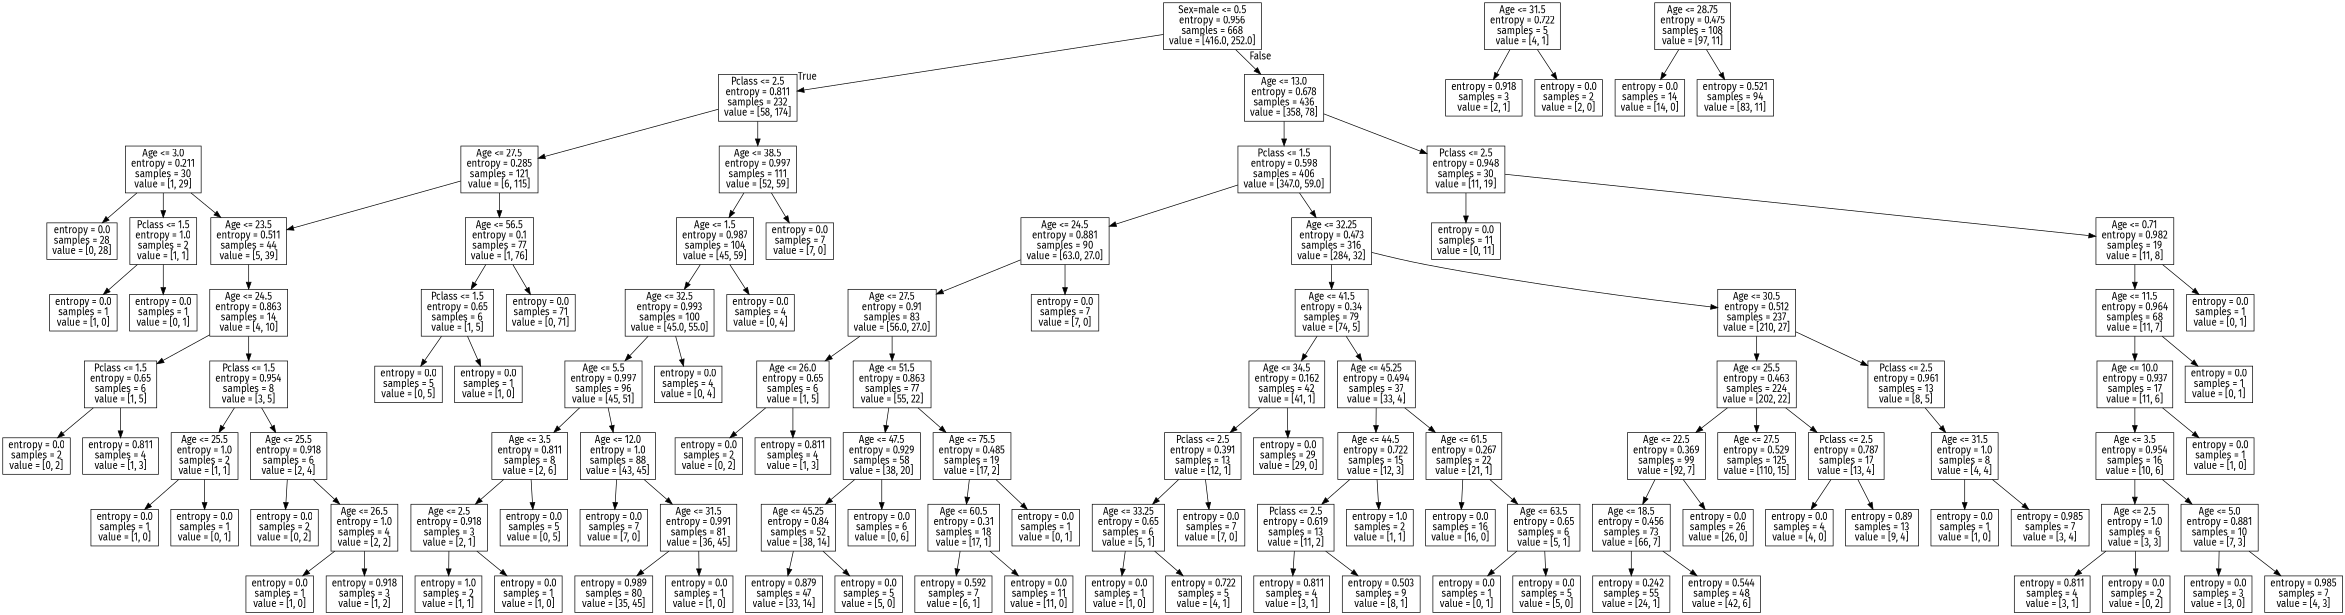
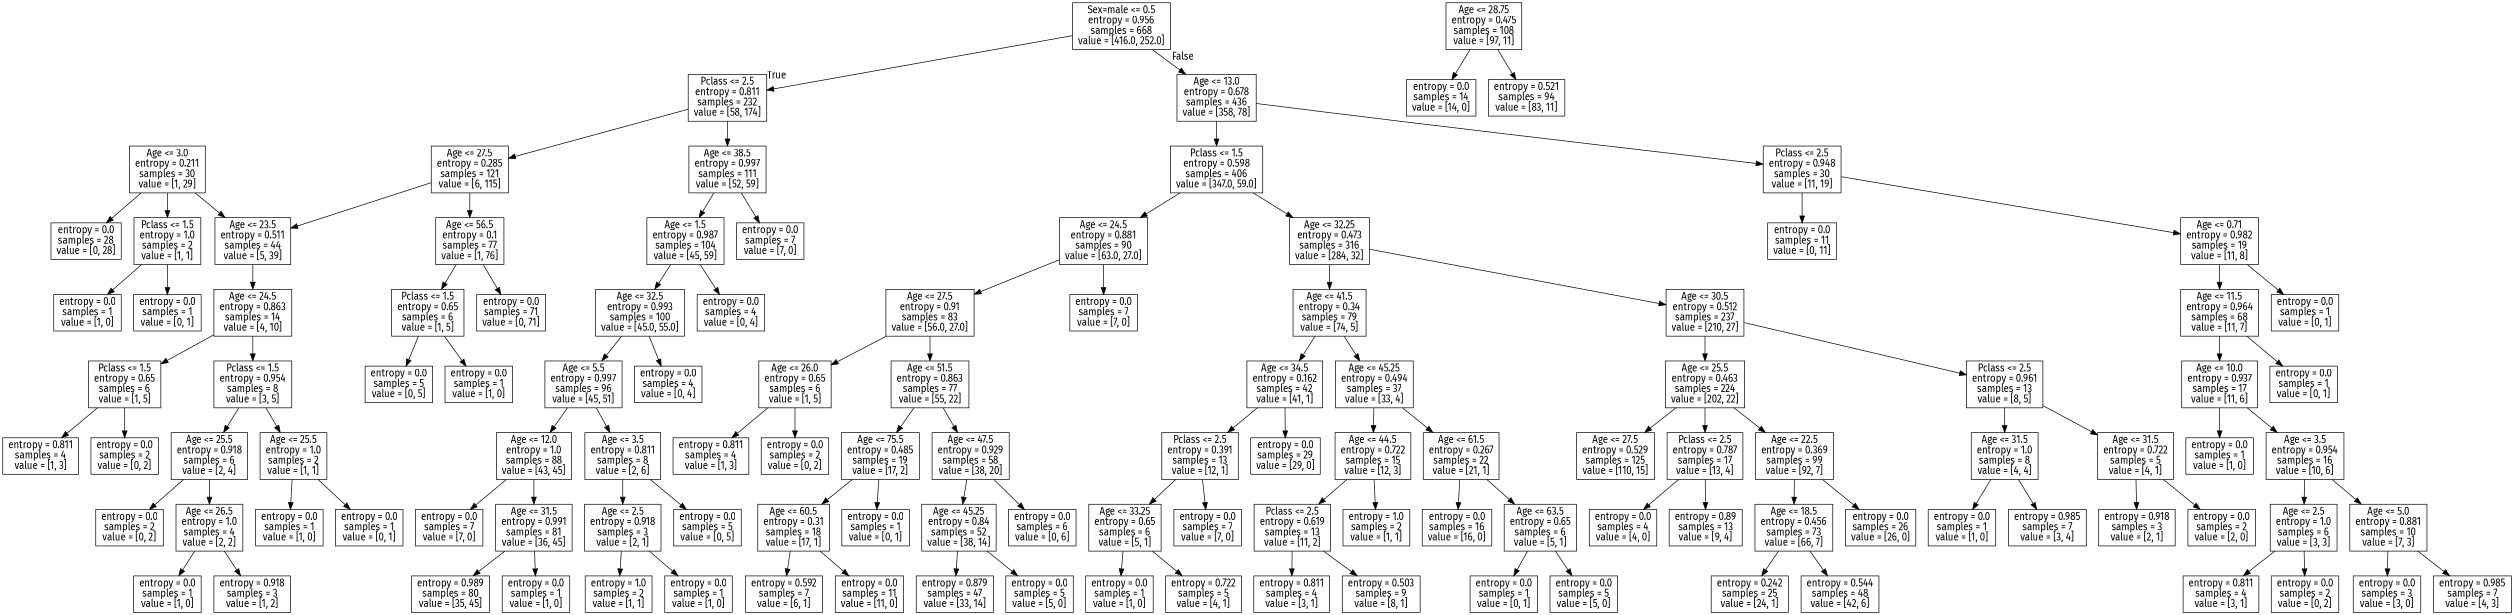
edge "Pclass <= 2.5 entropy = 0.961 samples = 13 value = [8, 5]" -> "Age <= 31.5 entropy = 0.722 samples = 5 value = [4, 1]": added
node "entropy = 0.242 samples = 55 value = [24, 1]": label "entropy = 0.242 samples = 55 value = [24, 1]" -> "entropy = 0.242 samples = 25 value = [24, 1]"
